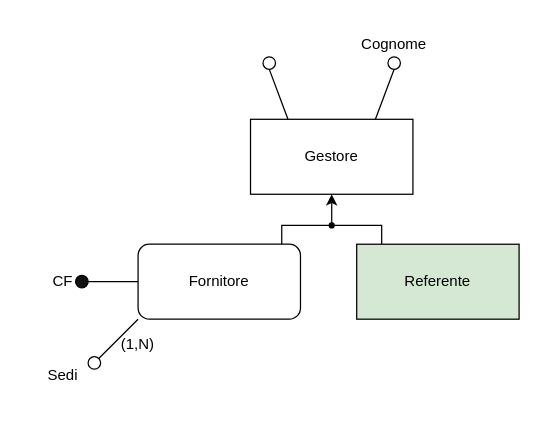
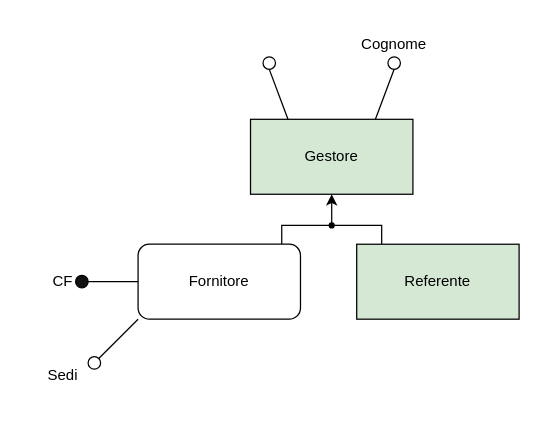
node "Gestore": fillcolor #ffffff -> #d5e8d4
node "(1,N)": removed
